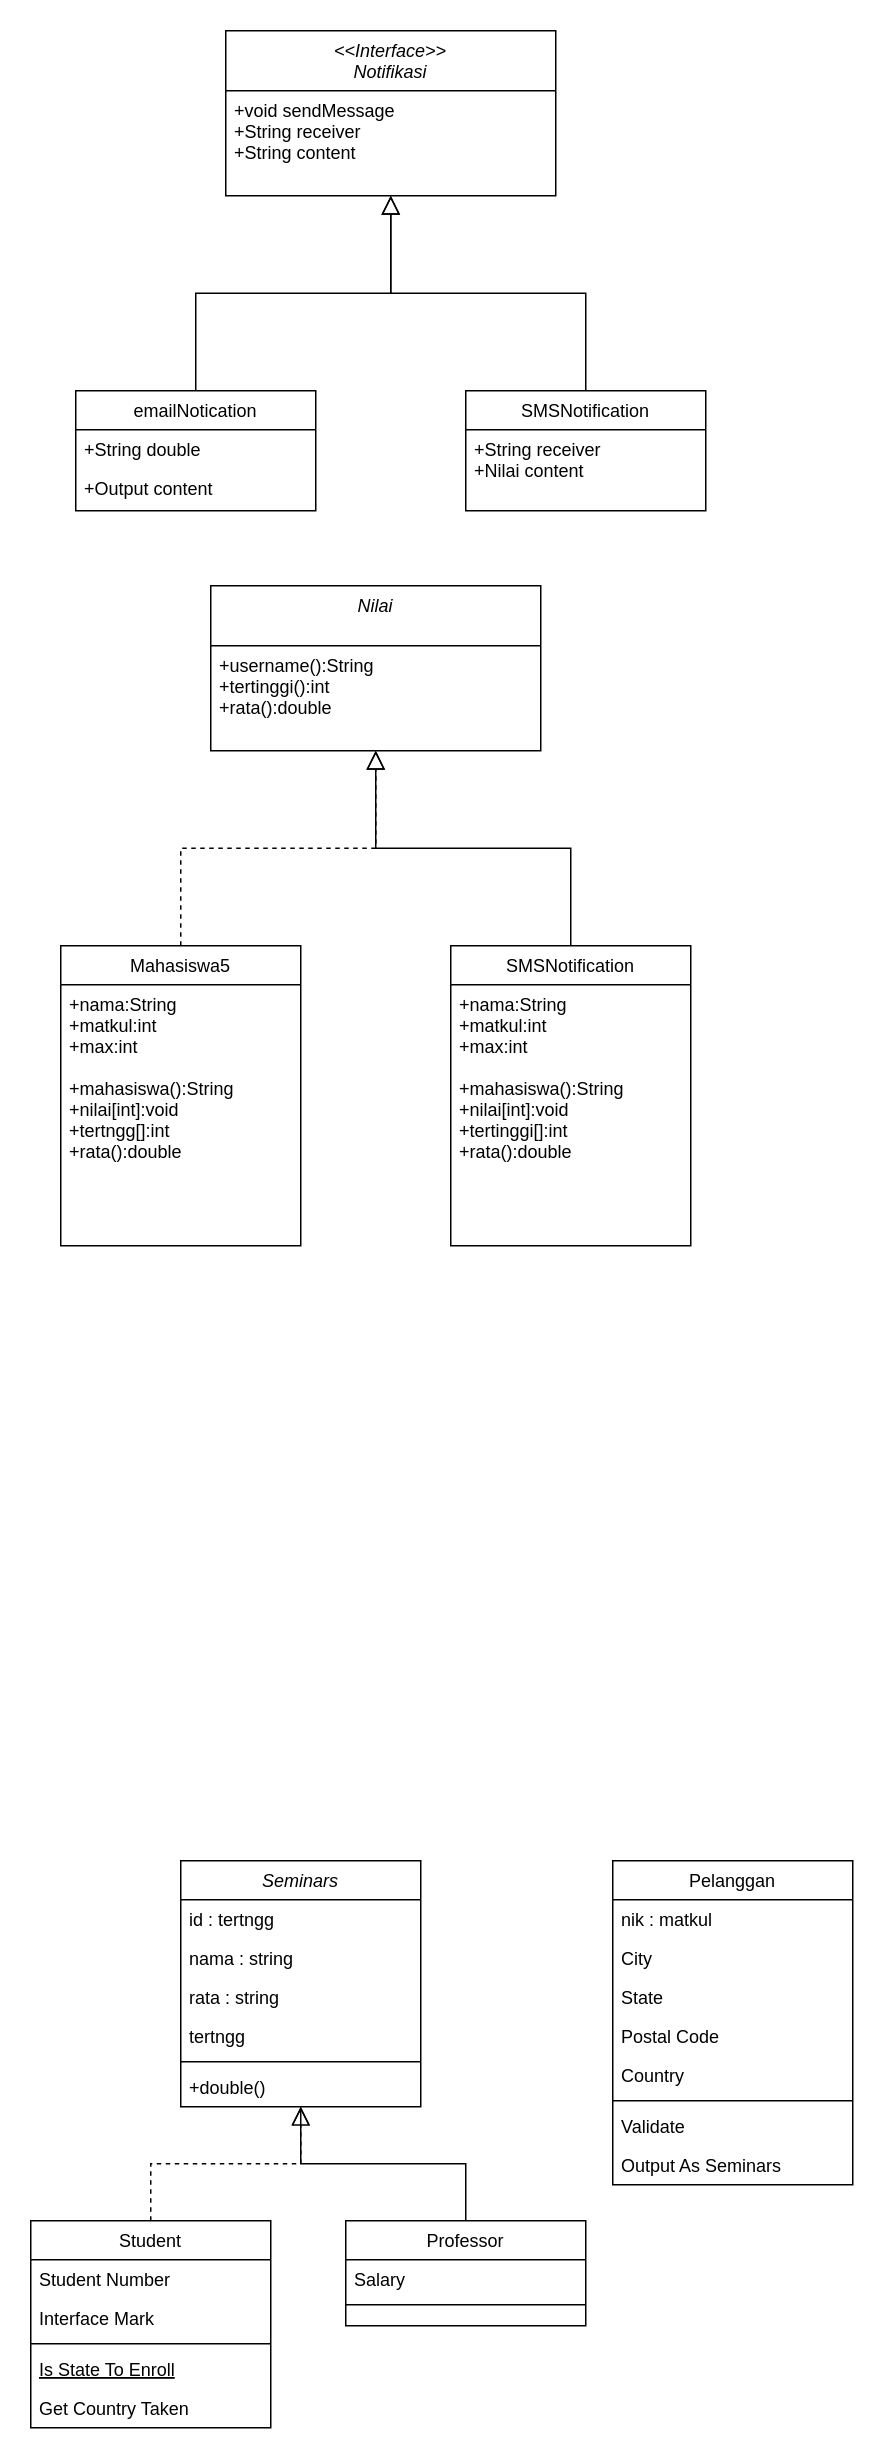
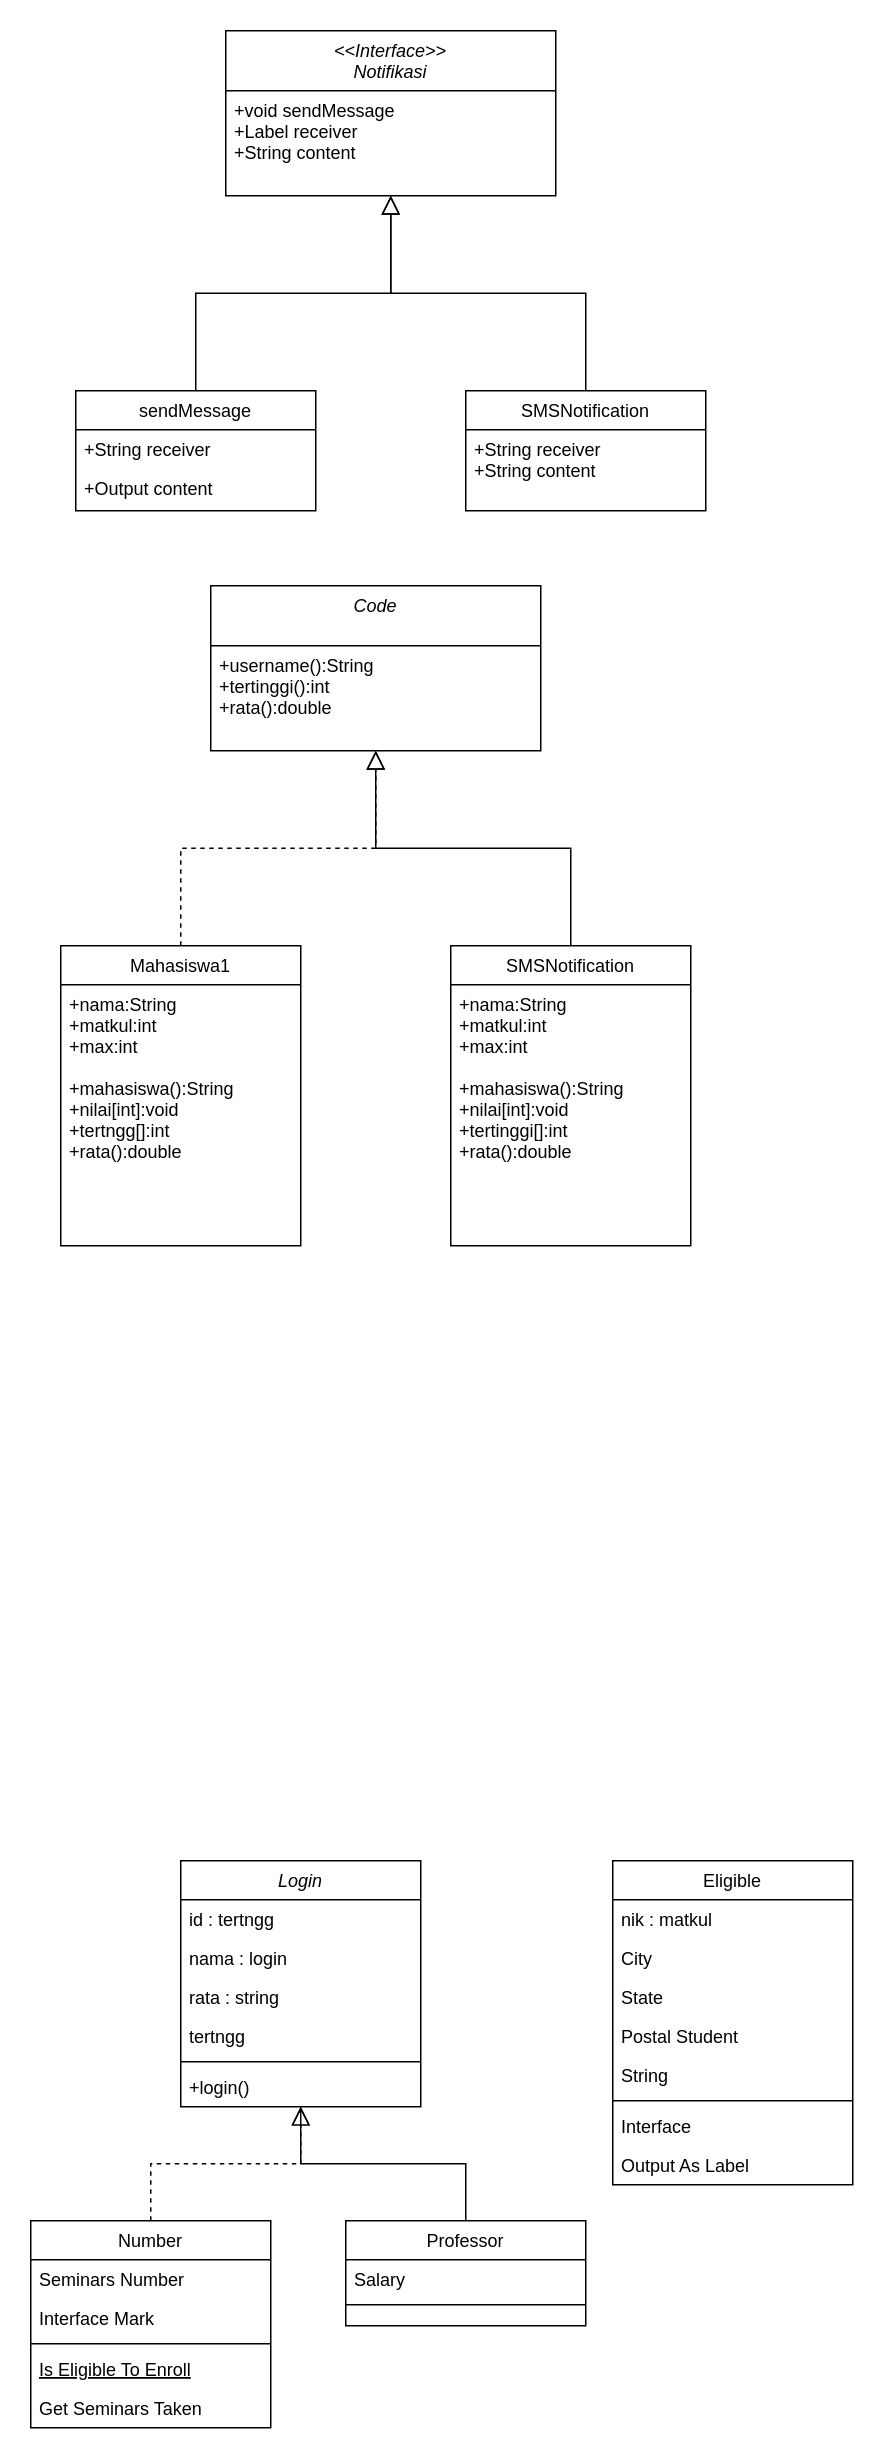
node "+void sendMessage +String receiver +String content": label "+void sendMessage +String receiver +String content" -> "+void sendMessage +Label receiver +String content"
node "emailNotication": label "emailNotication" -> "sendMessage"
node "+String double": label "+String double" -> "+String receiver"
node "+String receiver +Nilai content": label "+String receiver +Nilai content" -> "+String receiver +String content"
node "Nilai": label "Nilai" -> "Code"
node "Mahasiswa5": label "Mahasiswa5" -> "Mahasiswa1"
node "Seminars": label "Seminars" -> "Login"
node "Pelanggan": label "Pelanggan" -> "Eligible"
node "nama : string": label "nama : string" -> "nama : login"
node "Postal Code": label "Postal Code" -> "Postal Student"
node "Country": label "Country" -> "String"
node "+double()": label "+double()" -> "+login()"
node "Validate": label "Validate" -> "Interface"
node "Output As Seminars": label "Output As Seminars" -> "Output As Label"
node "Student": label "Student" -> "Number"
node "Student Number": label "Student Number" -> "Seminars Number"
node "Is State To Enroll": label "Is State To Enroll" -> "Is Eligible To Enroll"
node "Get Country Taken": label "Get Country Taken" -> "Get Seminars Taken"
